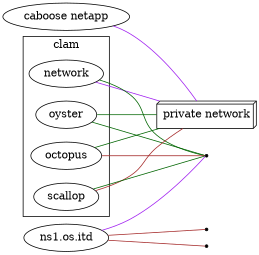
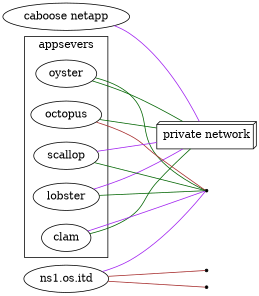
cluster "clam": label "clam" -> "appsevers"
node "network": label "network" -> "lobster"
edge "private network" -- "scallop": color brown -> purple
node "clam": added
